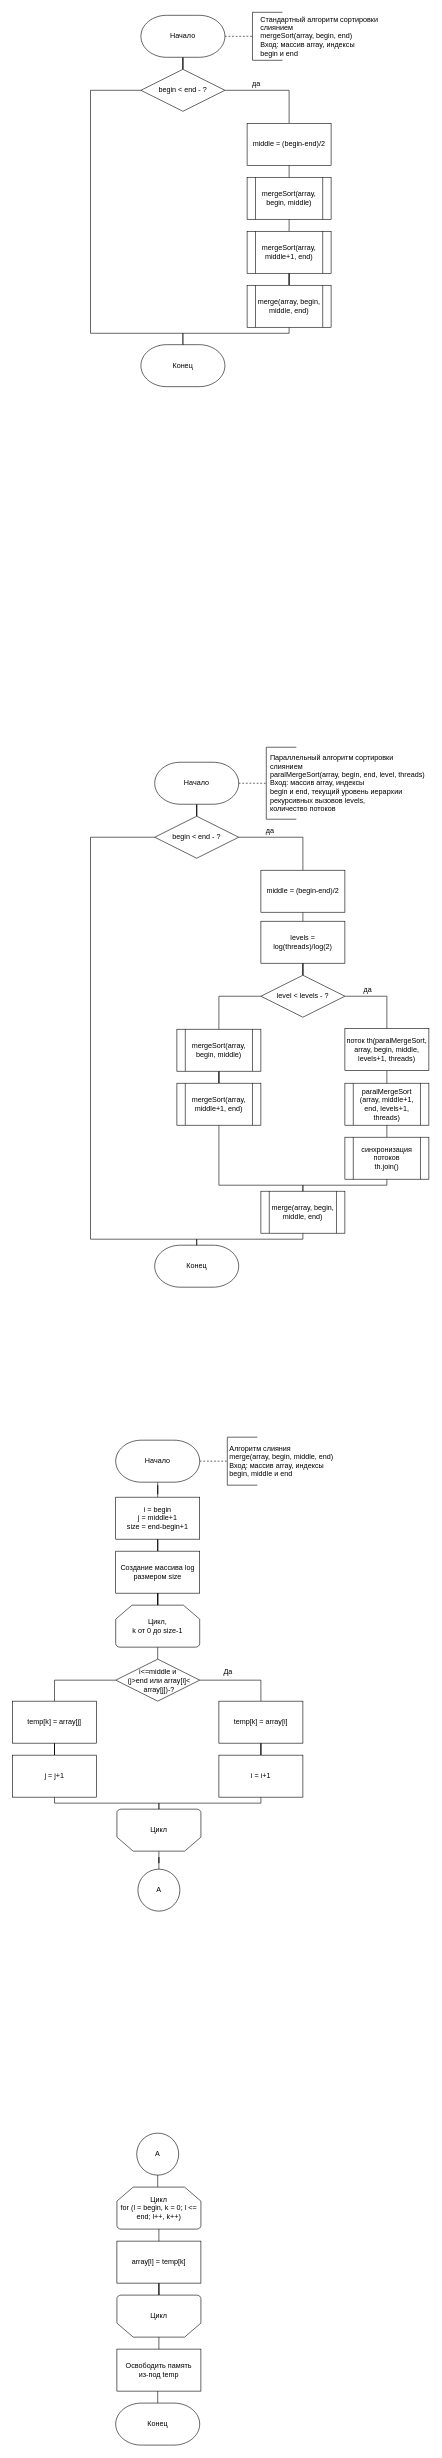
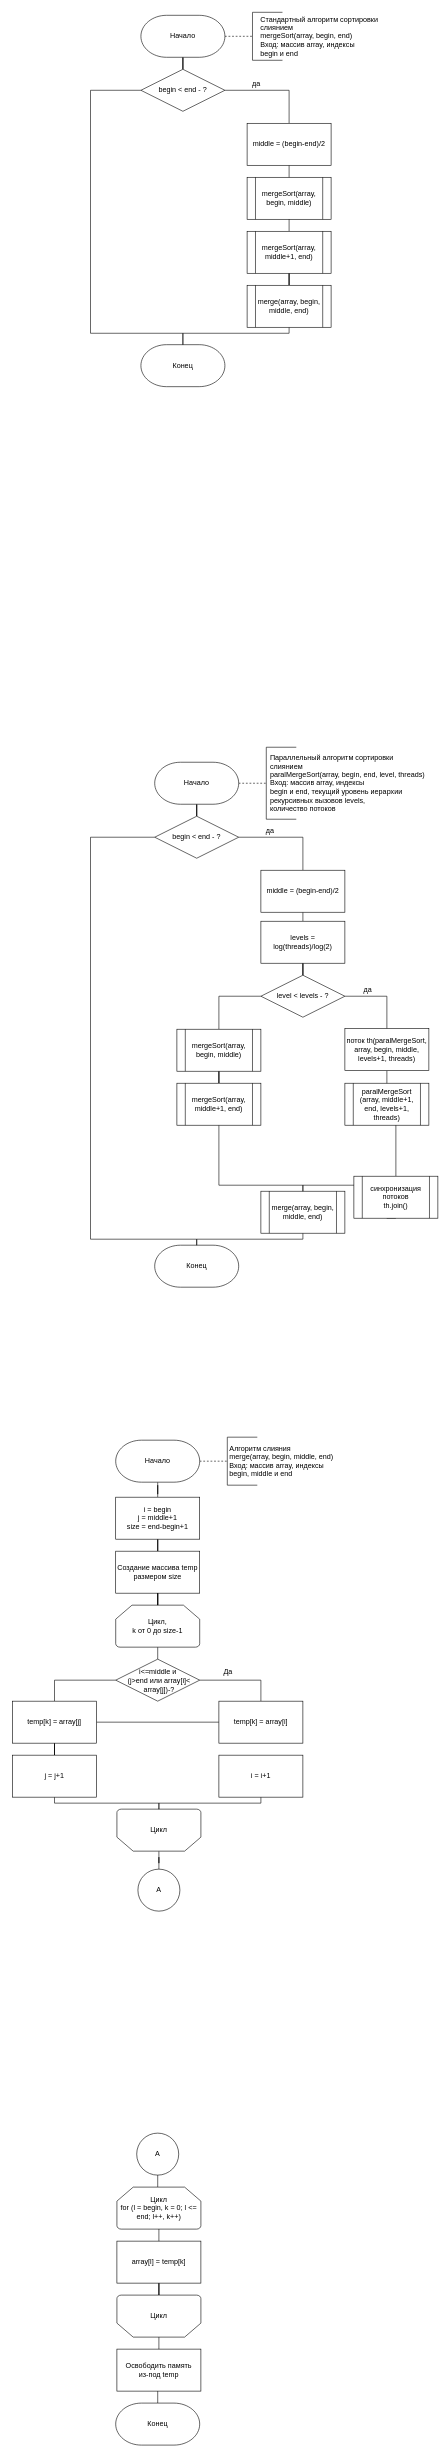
node "синхронизация потоков th.join()": moved (387, 1158) -> (396, 1197)
node "Создание массива log размером size": label "Создание массива log размером size" -> "Создание массива temp размером size"
edge "temp[k] = array[i]" -- "i = i+1": now "temp[k] = array[i]" -- "temp[k] = array[j]"
